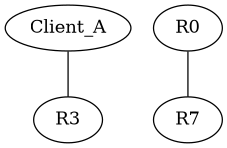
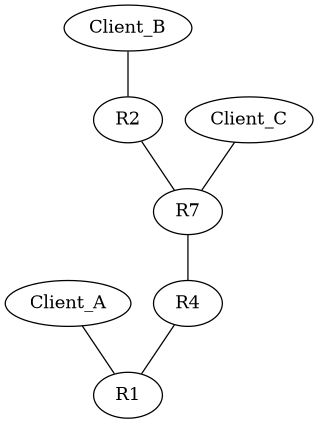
node "Client_B": added
node "R0": label "R0" -> "R2"
node "R3": label "R3" -> "R1"
node "Client_C": added
node "R4": added
